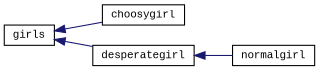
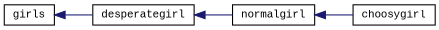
edge "choosygirl" -> "girls": now "choosygirl" -> "normalgirl"
